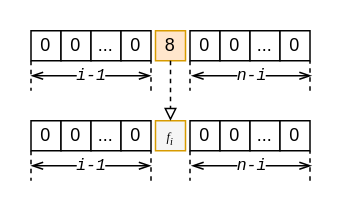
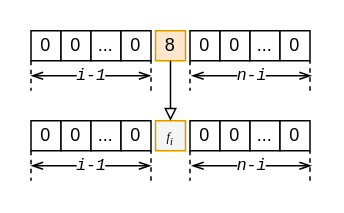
edge "8" -> "fi": style dashed -> solid
